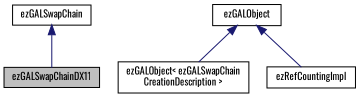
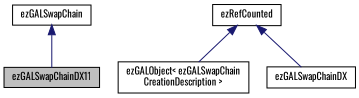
node "ezGALObject": label "ezGALObject" -> "ezRefCounted"
node "ezRefCountingImpl": label "ezRefCountingImpl" -> "ezGALSwapChainDX"
